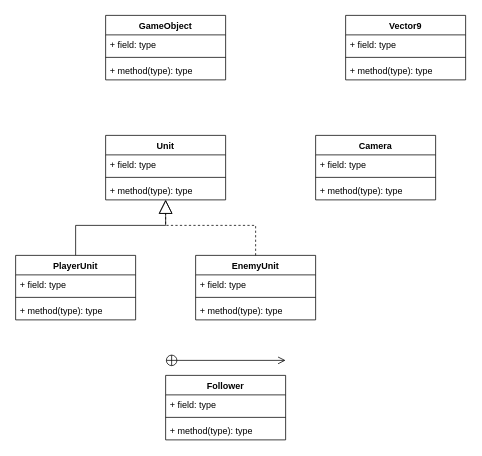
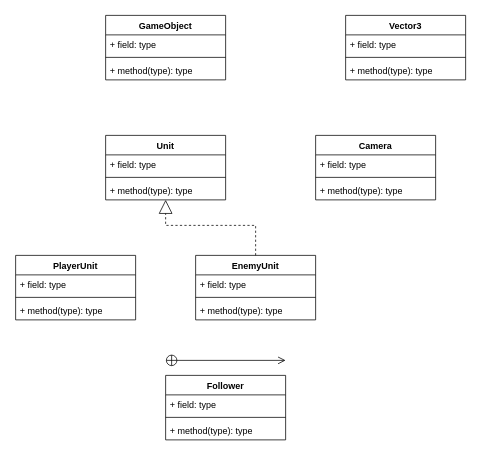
node "Vector9": label "Vector9" -> "Vector3"
edge "PlayerUnit" -> "Unit": removed
